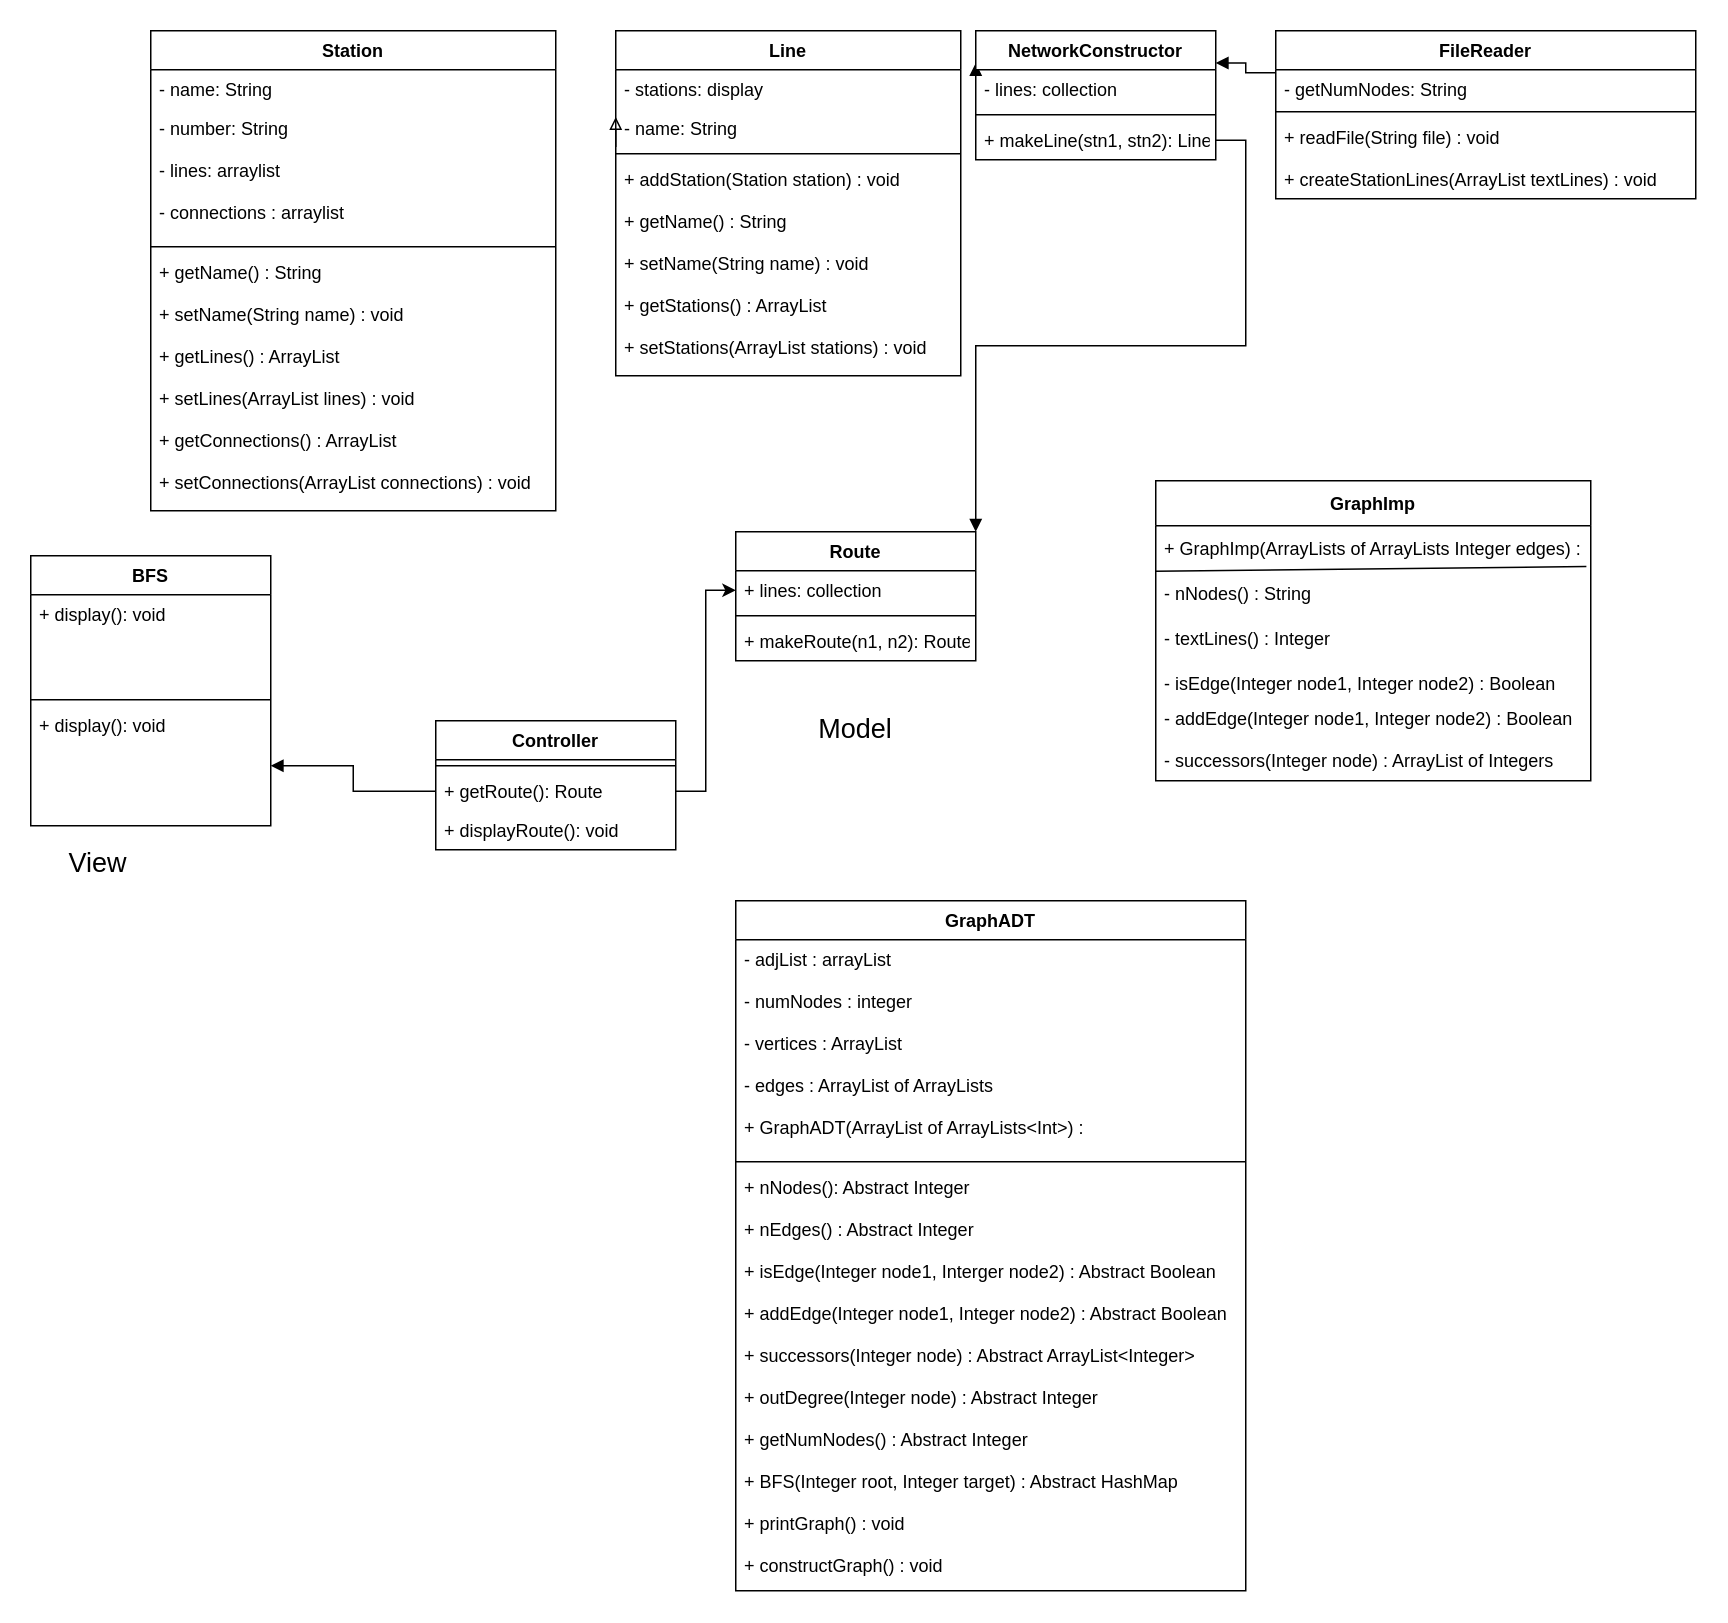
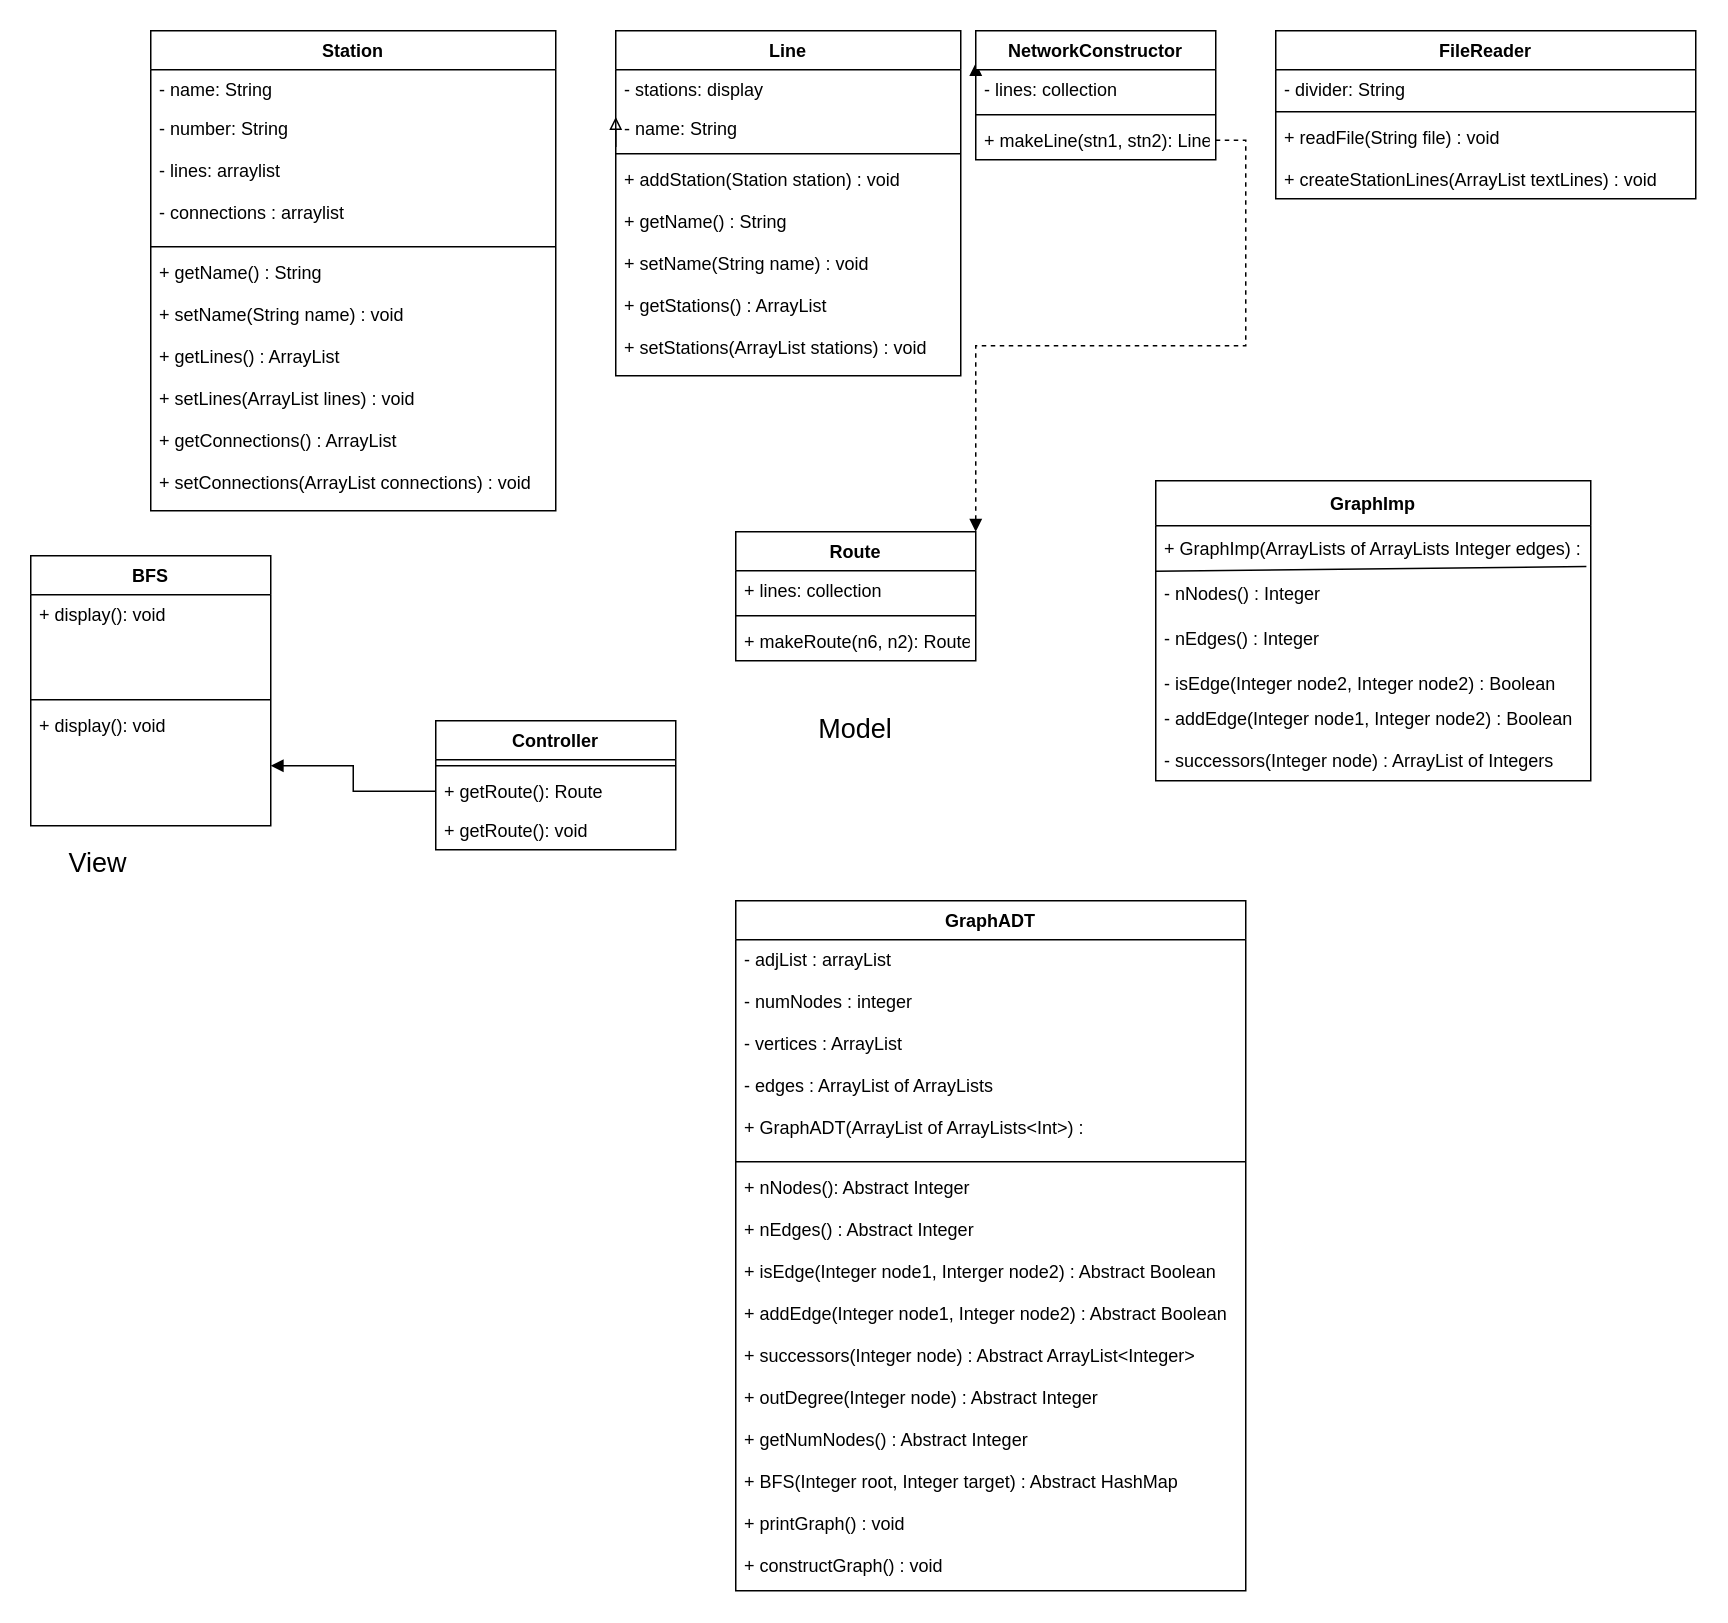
edge "FileReader" -> "NetworkConstructor": removed
node "- getNumNodes: String": label "- getNumNodes: String" -> "- divider: String"
edge "+ makeLine(stn1, stn2): Line" -> "Route": style solid -> dashed
node "- nNodes() : String": label "- nNodes() : String" -> "- nNodes() : Integer"
node "- textLines() : Integer": label "- textLines() : Integer" -> "- nEdges() : Integer"
node "+ makeRoute(n1, n2): Route": label "+ makeRoute(n1, n2): Route" -> "+ makeRoute(n6, n2): Route"
edge "+ getRoute(): Route" -> "+ lines: collection": removed
node "- isEdge(Integer node1, Integer node2) : Boolean": label "- isEdge(Integer node1, Integer node2) : Boolean" -> "- isEdge(Integer node2, Integer node2) : Boolean"
edge "GraphADT" -> "Route": added
node "+ displayRoute(): void": label "+ displayRoute(): void" -> "+ getRoute(): void"
